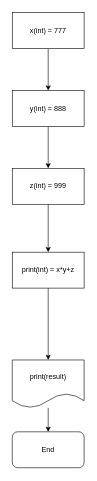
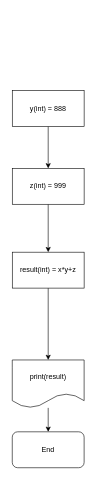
node "x(int) = 777": removed
edge "x(int) = 777" -> "y(int) = 888": removed
node "print(int) = x*y+z": label "print(int) = x*y+z" -> "result(int) = x*y+z"
